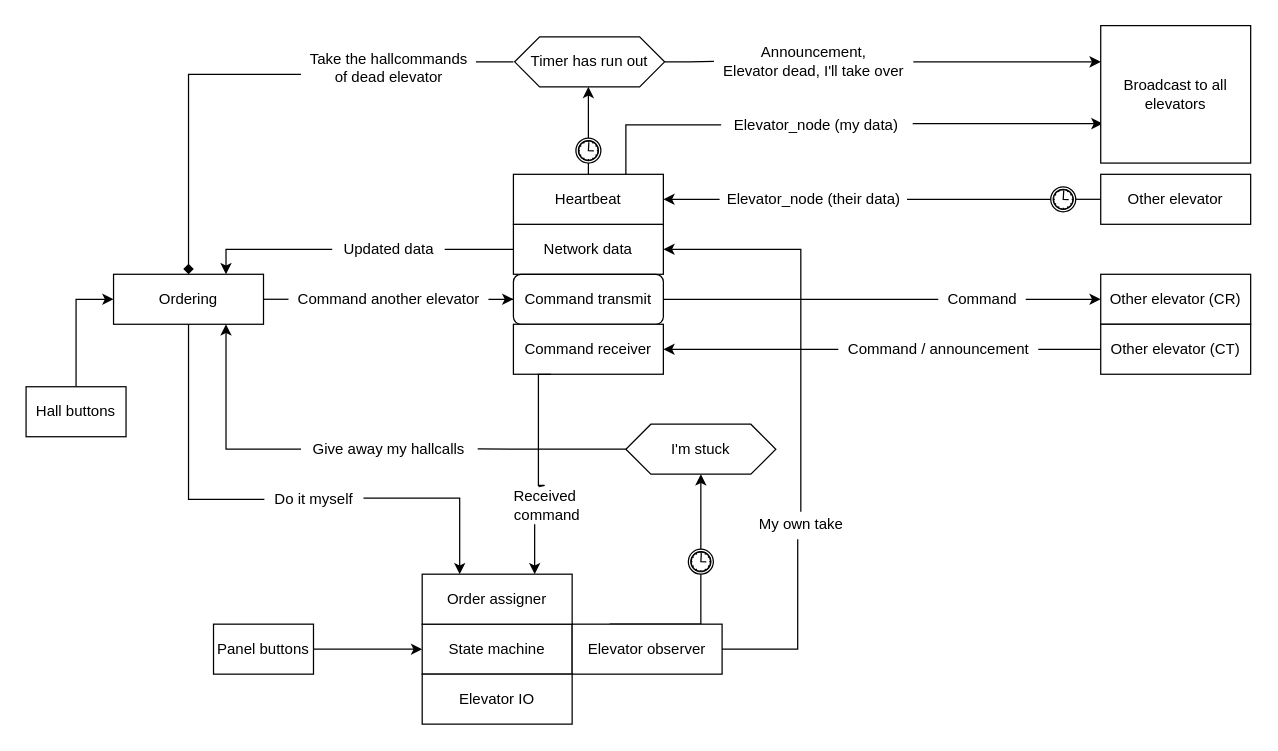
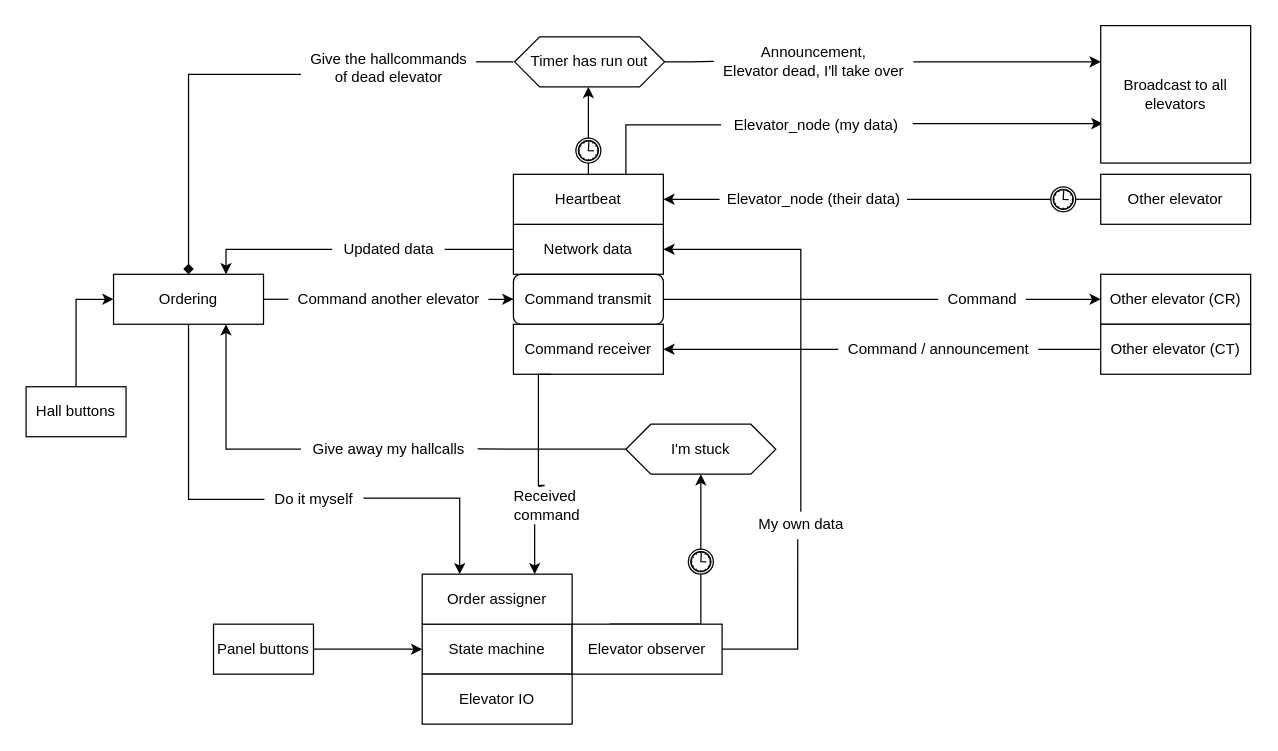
node "Take the hallcommands of dead elevator": label "Take the hallcommands of dead elevator" -> "Give the hallcommands of dead elevator"
node "My own take": label "My own take" -> "My own data"
